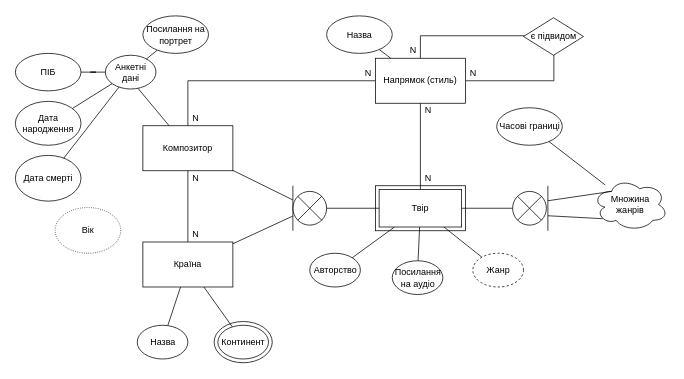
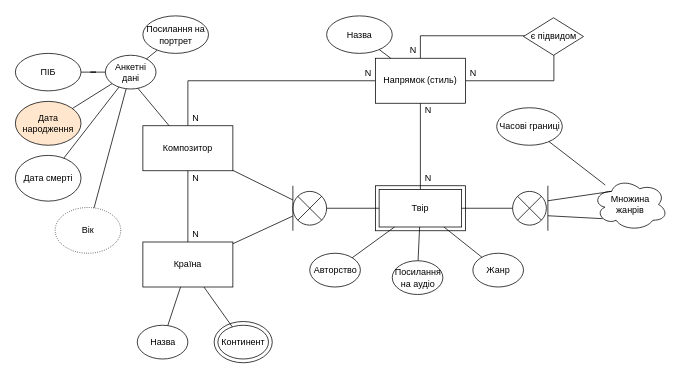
node "Дата народження": fillcolor #ffffff -> #ffe6cc
edge "Анкетні дані" -- "Вік": added
node "Жанр": style dashed -> solid
